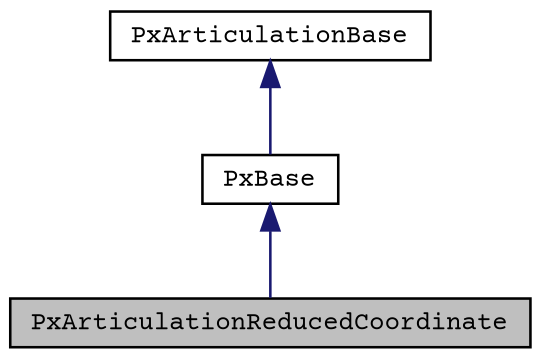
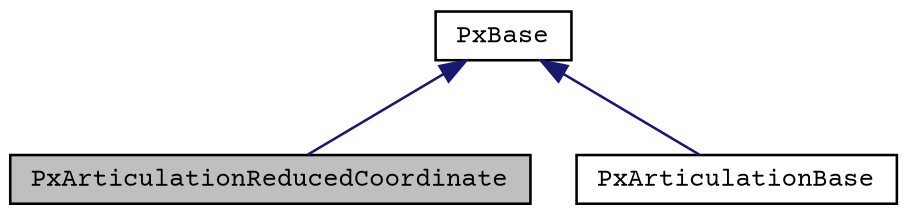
edge "PxBase" -> "PxArticulationBase": reversed
